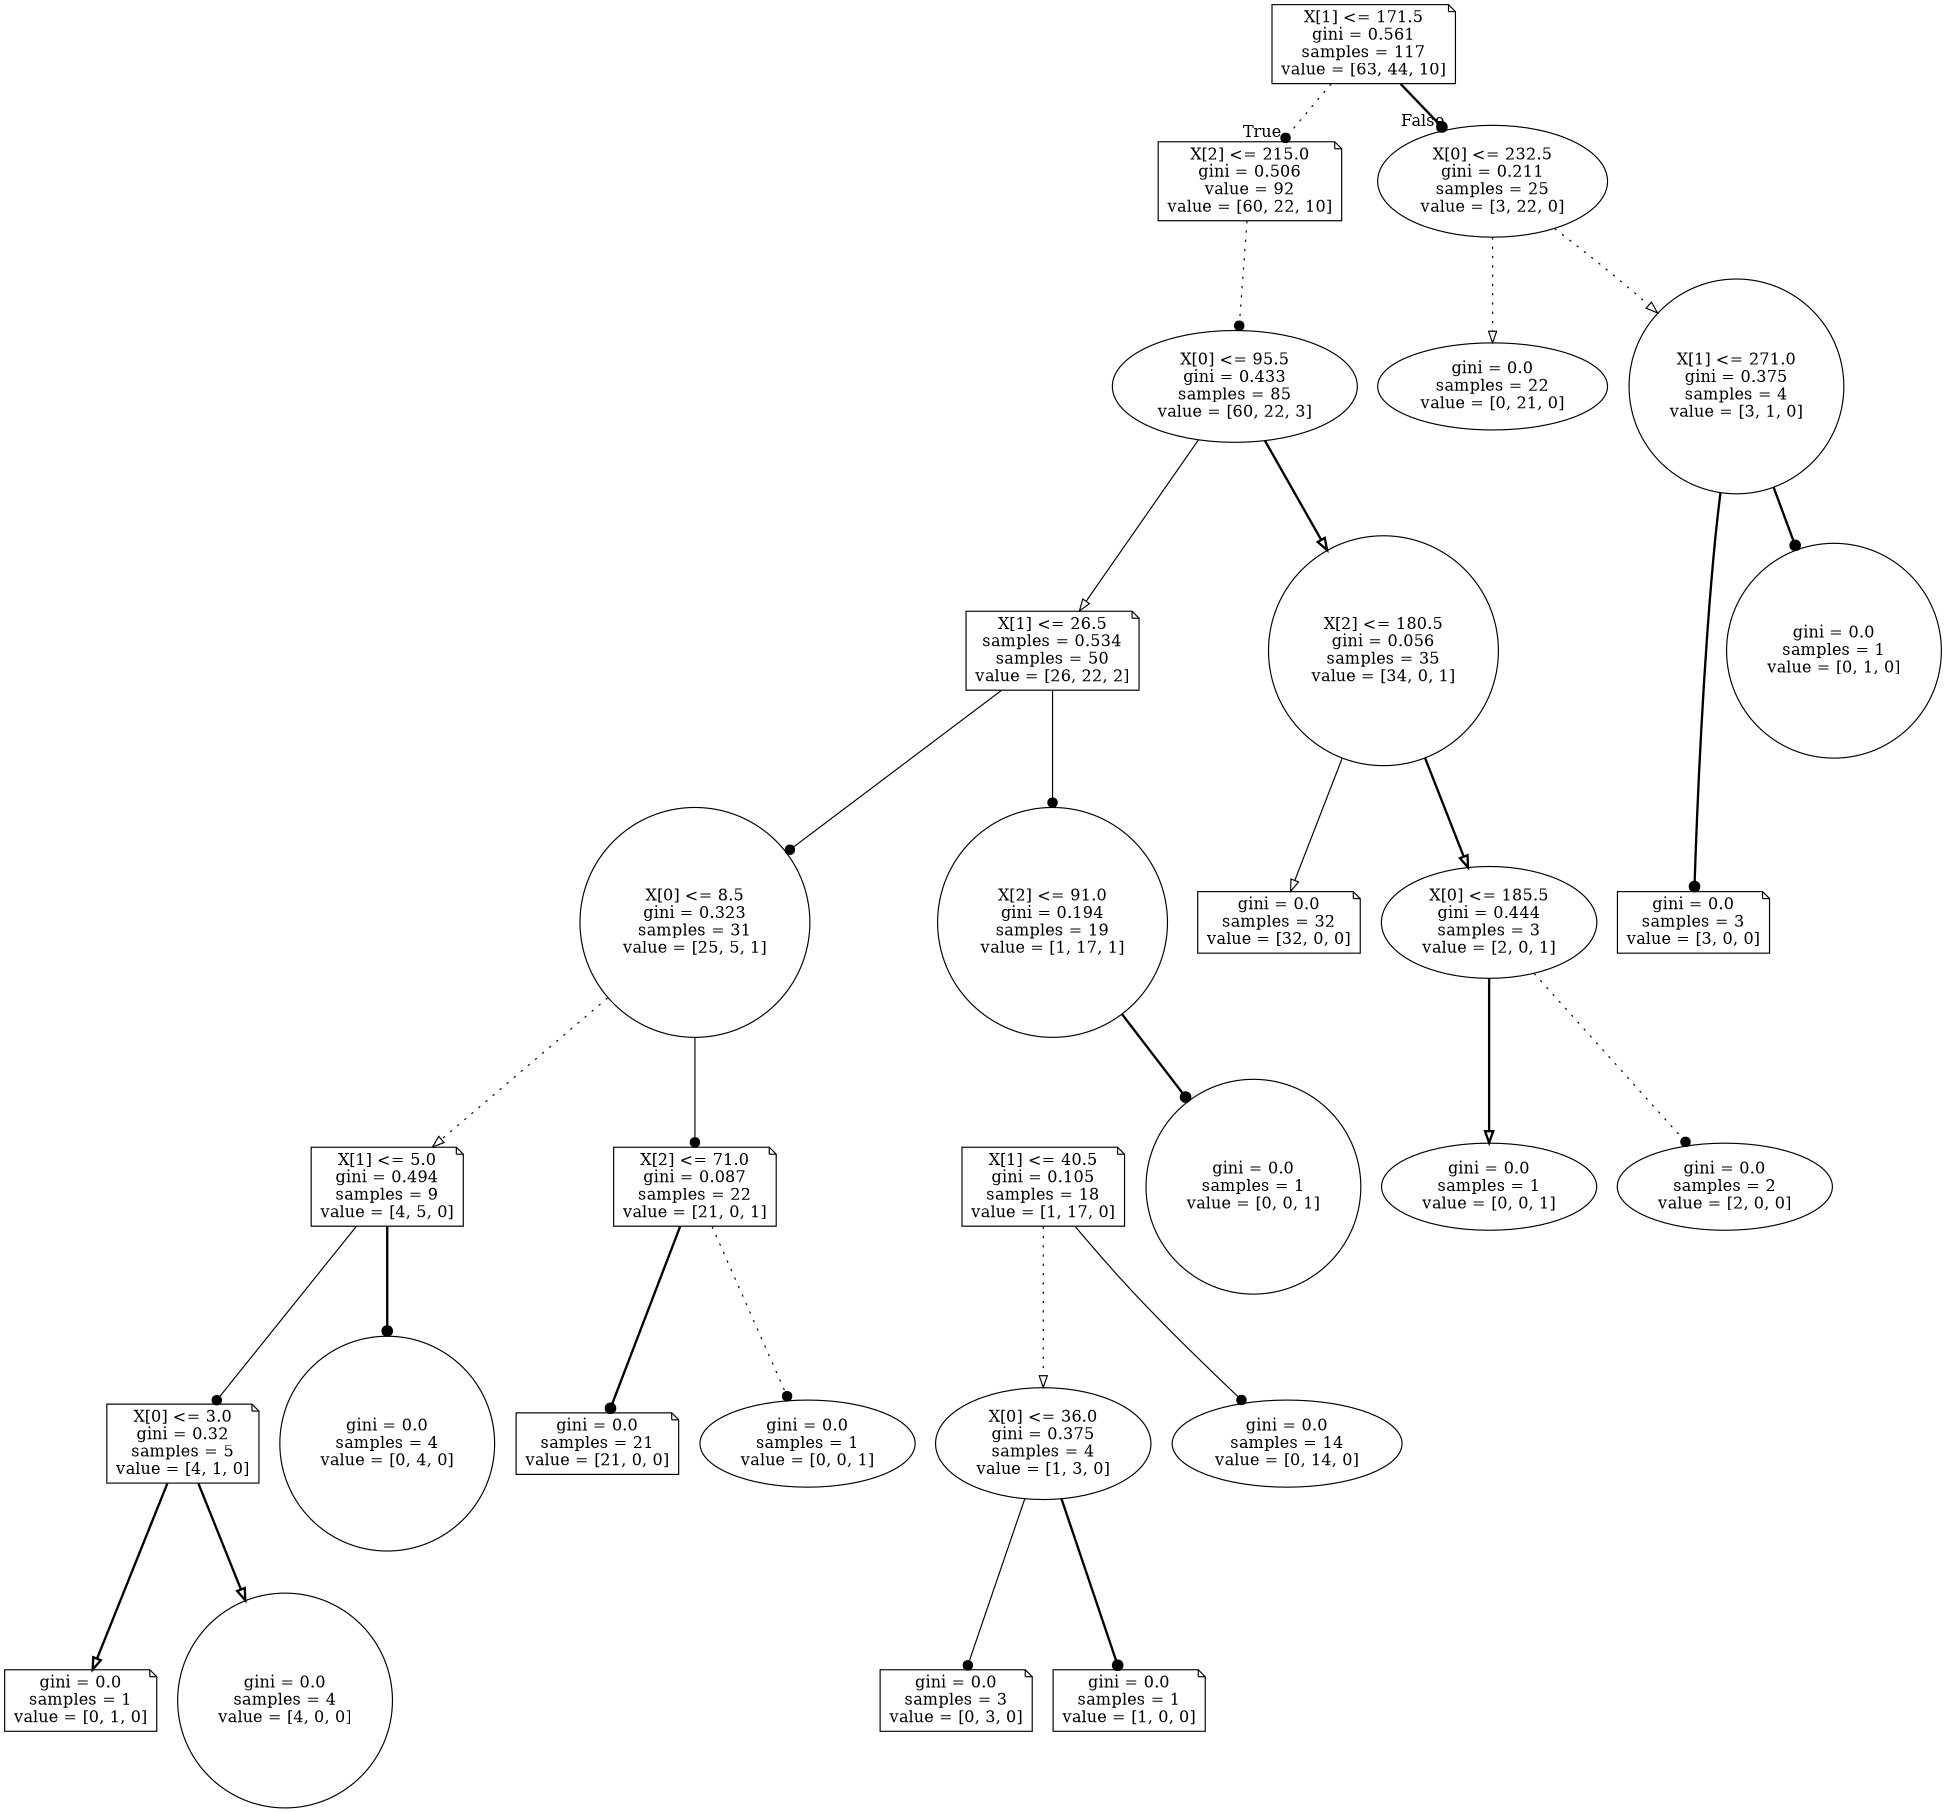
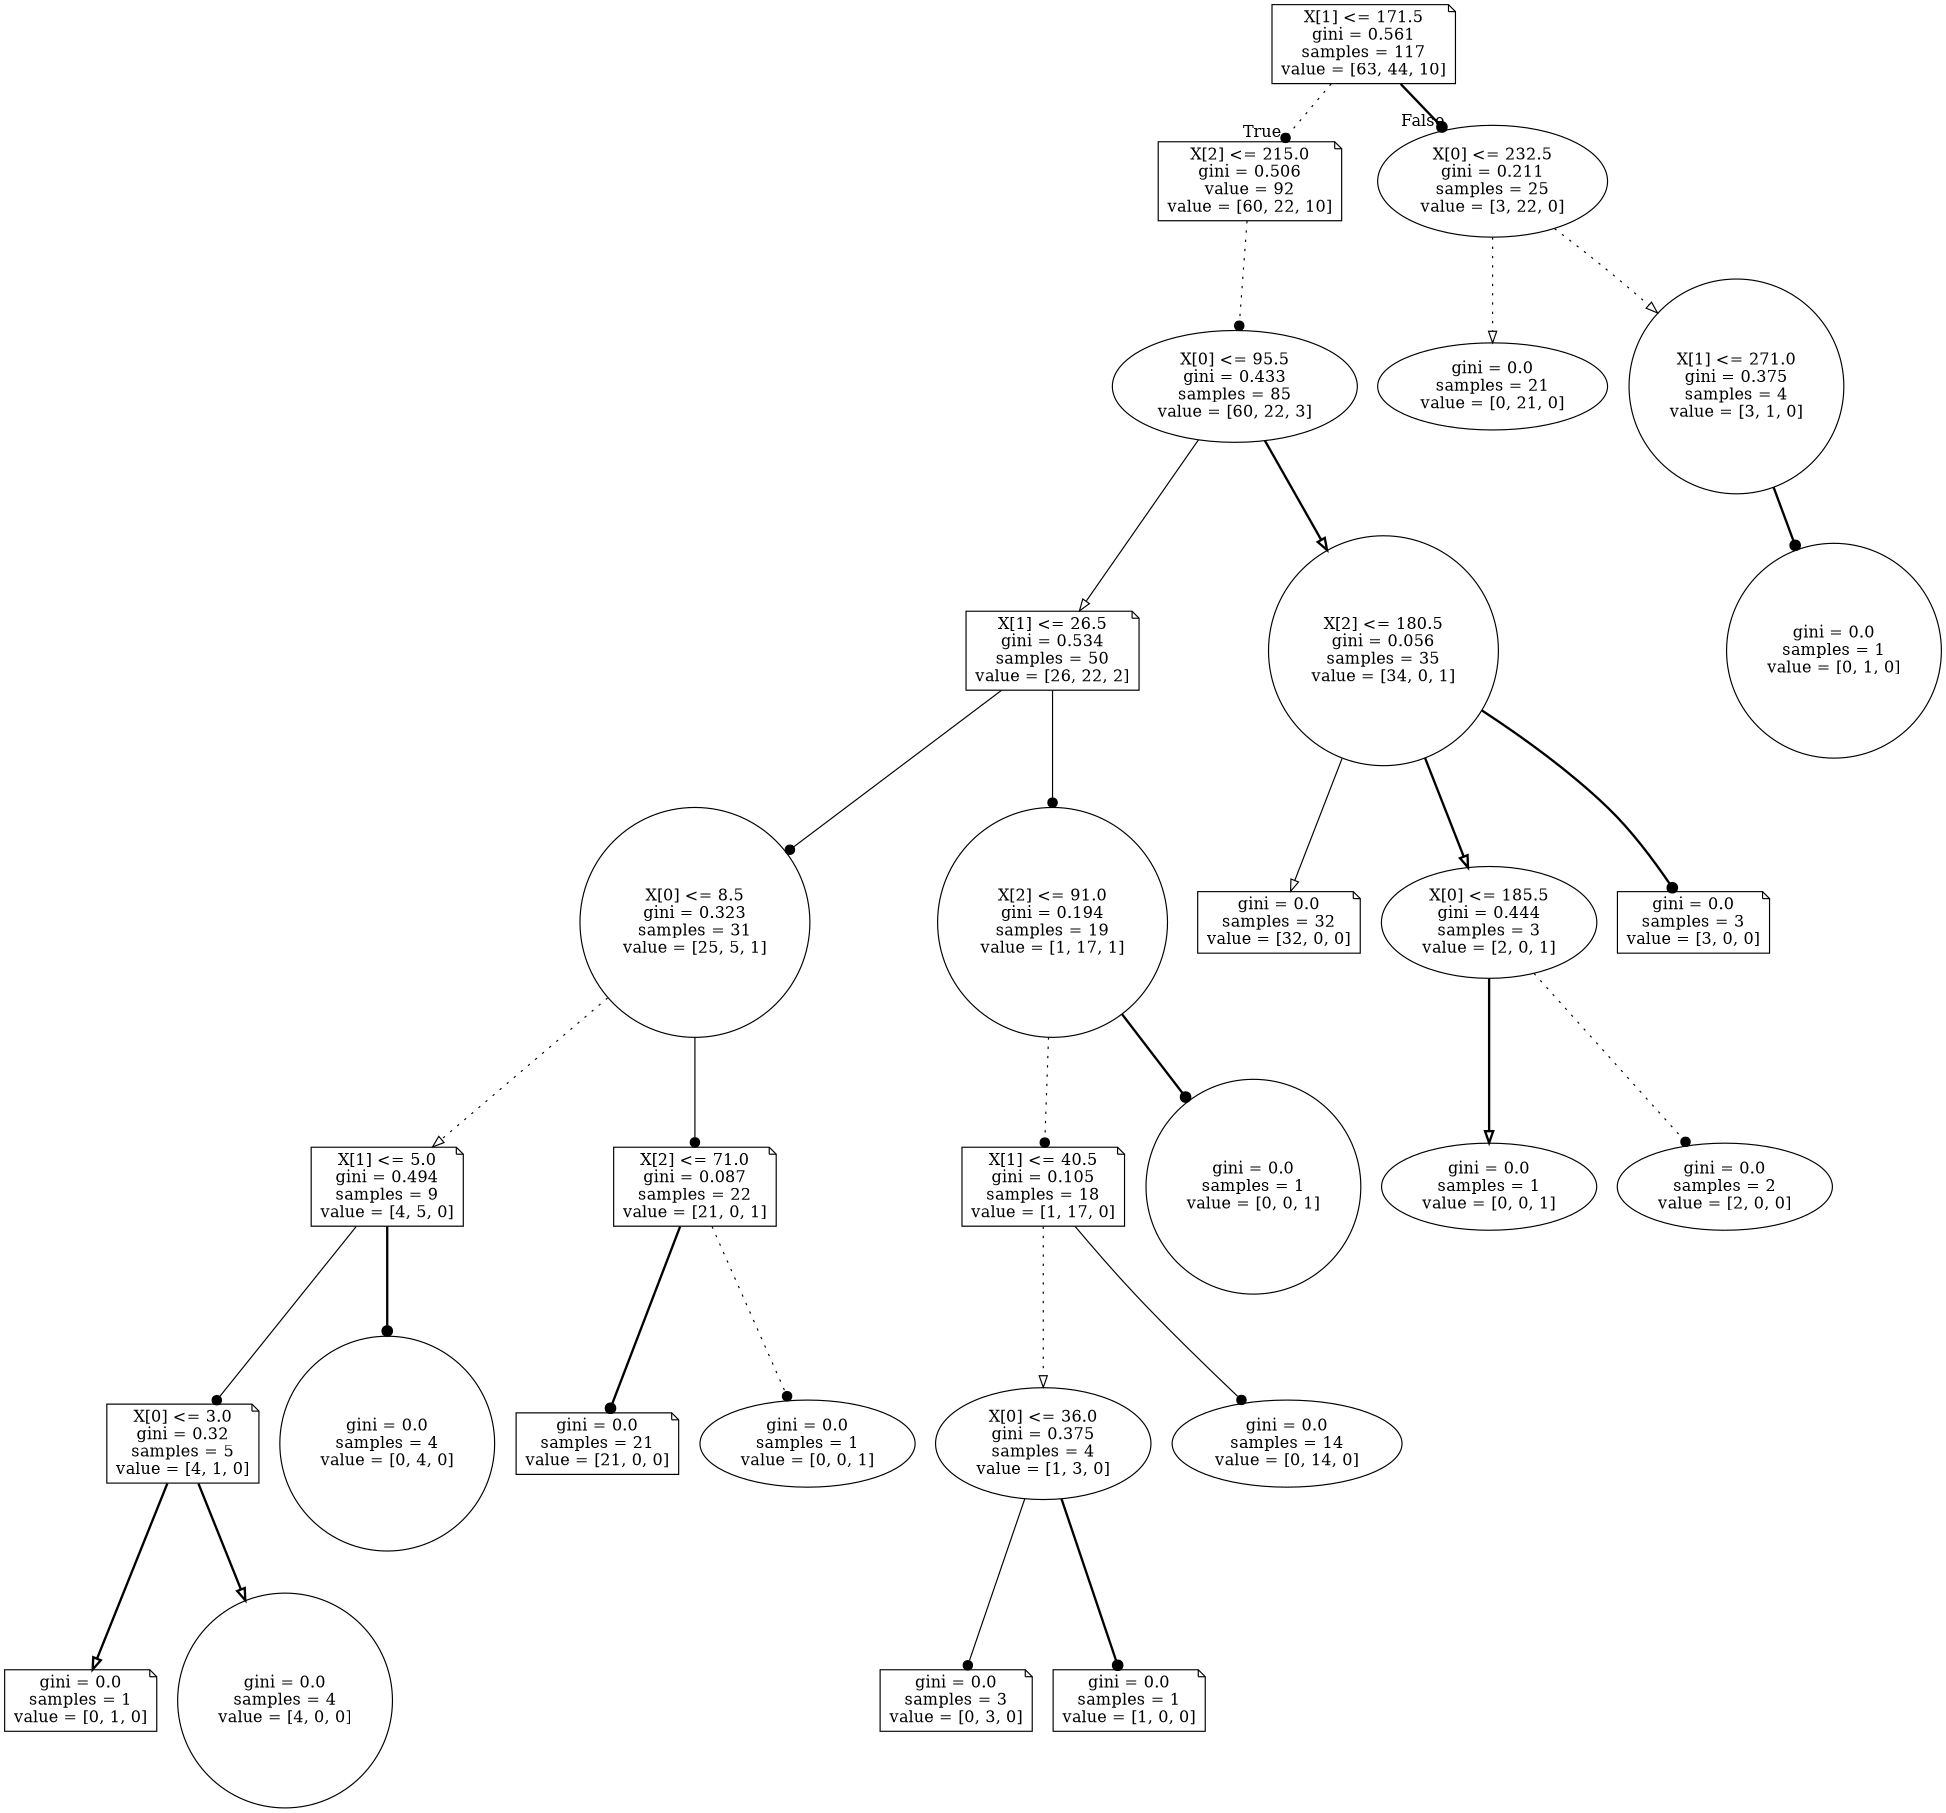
node "gini = 0.0 samples = 22 value = [0, 21, 0]": label "gini = 0.0 samples = 22 value = [0, 21, 0]" -> "gini = 0.0 samples = 21 value = [0, 21, 0]"
node "X[1] <= 26.5 samples = 0.534 samples = 50 value = [26, 22, 2]": label "X[1] <= 26.5 samples = 0.534 samples = 50 value = [26, 22, 2]" -> "X[1] <= 26.5 gini = 0.534 samples = 50 value = [26, 22, 2]"
edge "X[1] <= 271.0 gini = 0.375 samples = 4 value = [3, 1, 0]" -> "gini = 0.0 samples = 3 value = [3, 0, 0]": now "X[2] <= 180.5 gini = 0.056 samples = 35 value = [34, 0, 1]" -> "gini = 0.0 samples = 3 value = [3, 0, 0]"
edge "X[2] <= 91.0 gini = 0.194 samples = 19 value = [1, 17, 1]" -> "X[1] <= 40.5 gini = 0.105 samples = 18 value = [1, 17, 0]": added
